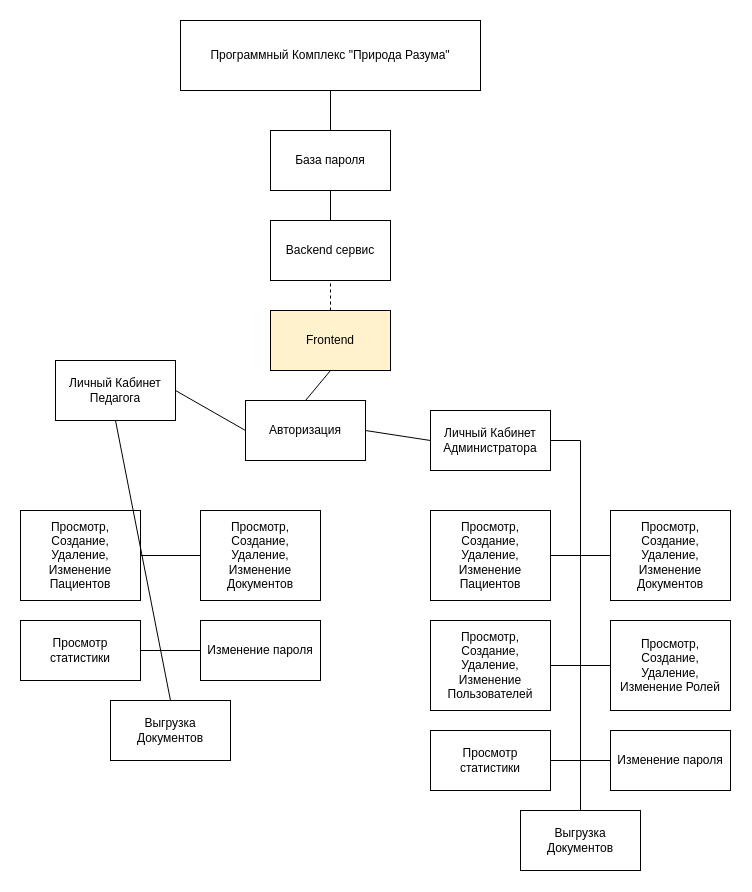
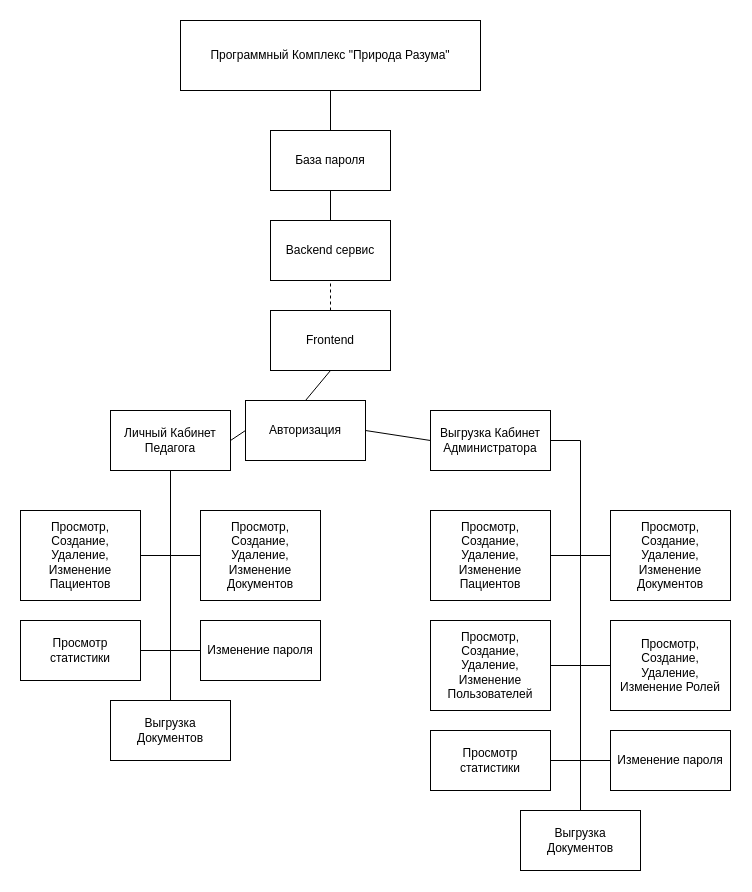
node "Frontend": fillcolor #fff2cc -> #ffffff
node "Личный Кабинет Педагога": moved (116, 391) -> (171, 441)
node "Личный Кабинет Администратора": label "Личный Кабинет Администратора" -> "Выгрузка Кабинет Администратора"
